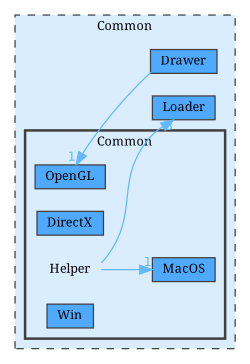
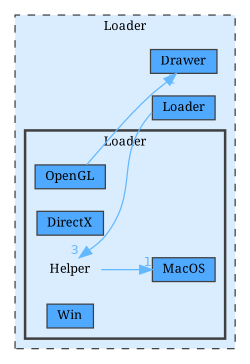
cluster "Common": label "Common" -> "Loader"
edge "Drawer" -> "OpenGL": reversed
edge "Helper" -> "Loader": reversed
